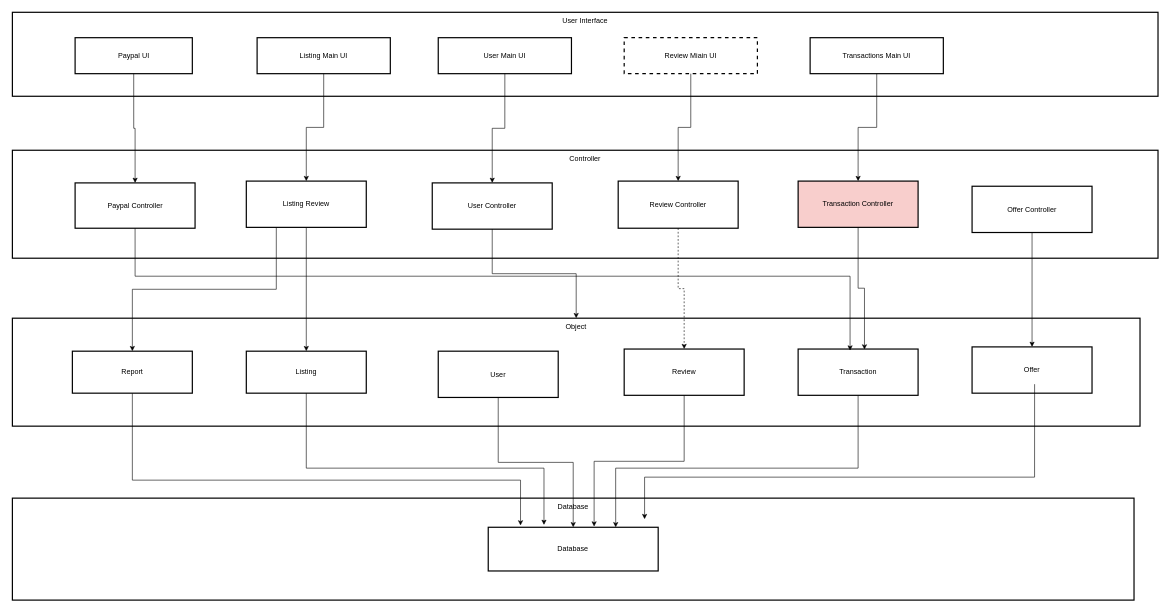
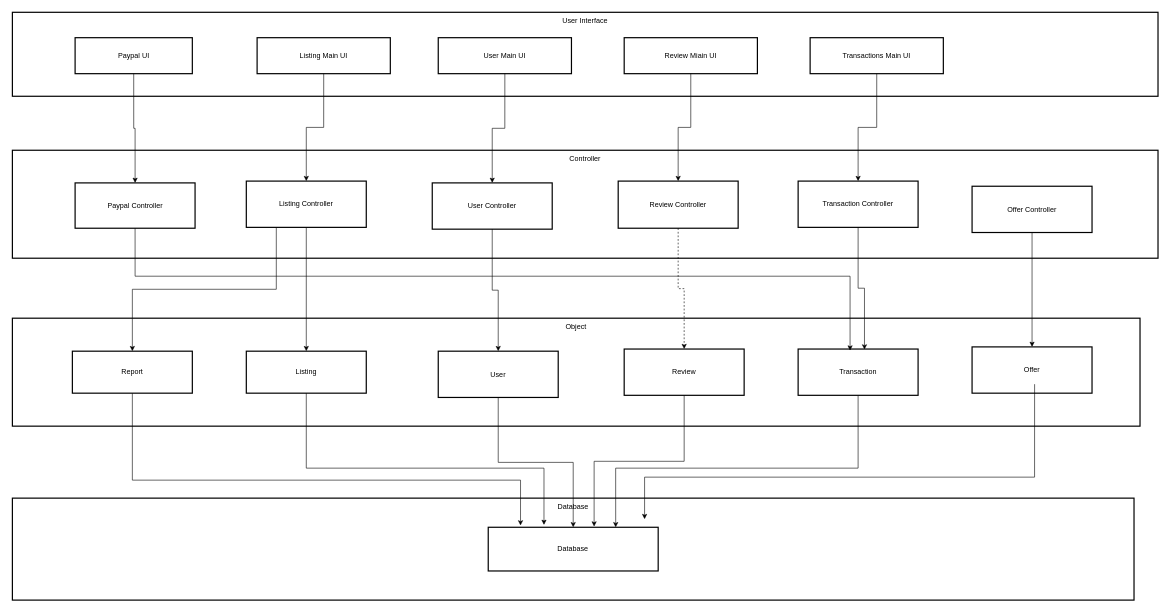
node "Review Miain UI": style dashed -> solid
node "Listing Review": label "Listing Review" -> "Listing Controller"
node "Transaction Controller": fillcolor #f8cecc -> #ffffff
edge "User Controller" -> "Object": now "User Controller" -> "User"
